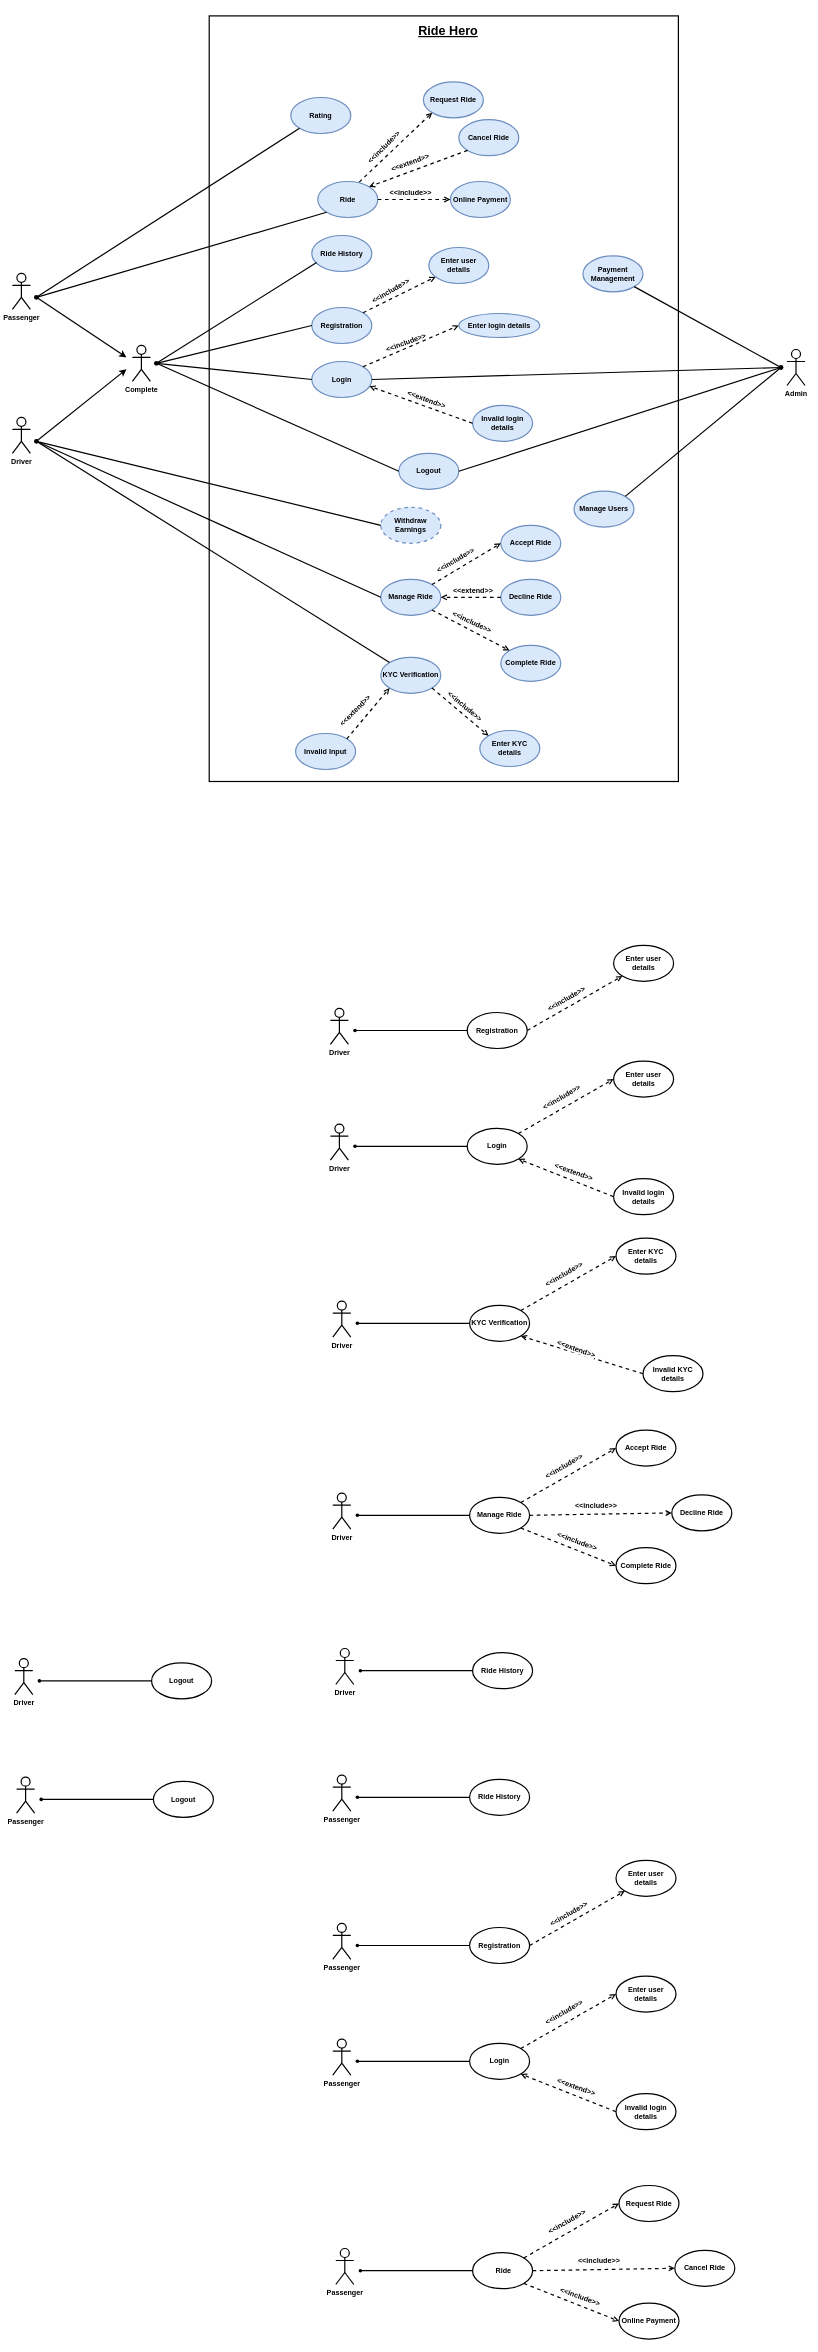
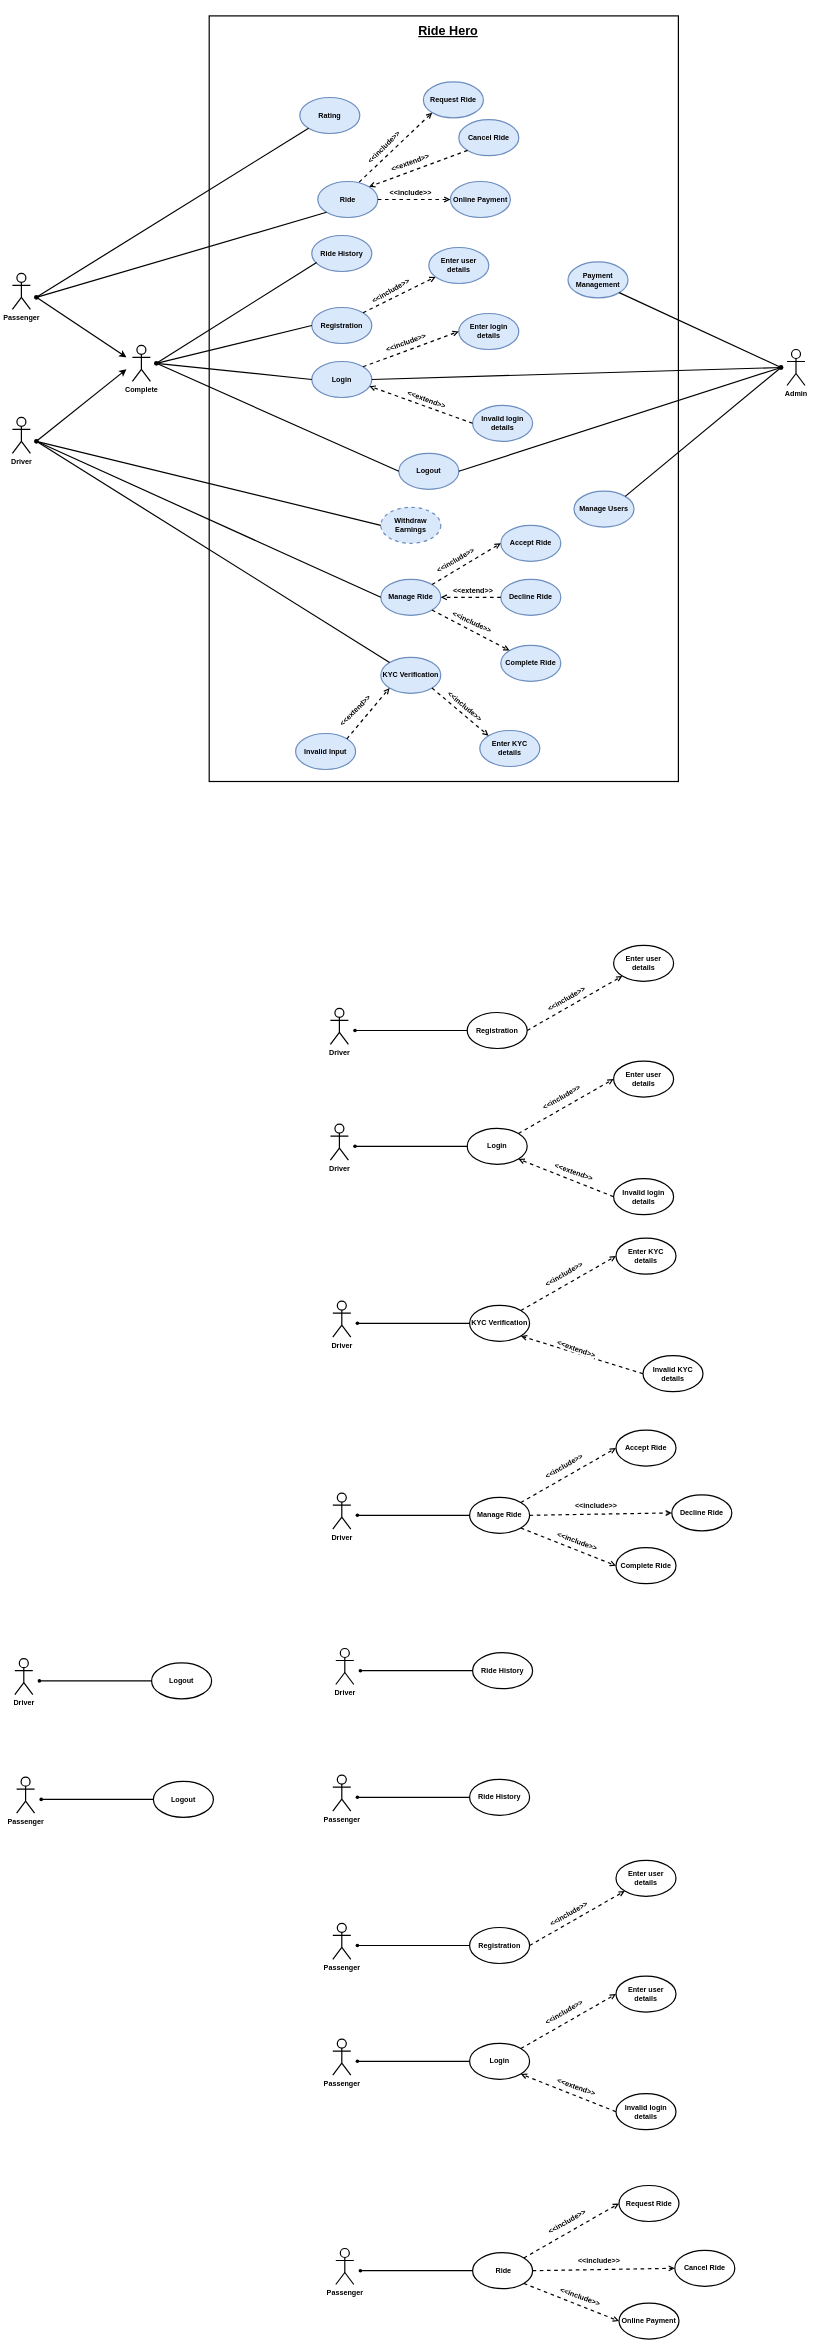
node "Rating": moved (321, 116) -> (330, 116)
node "Payment Management": moved (613, 274) -> (598, 280)
node "Enter login details": size 81x24 -> 60x36
